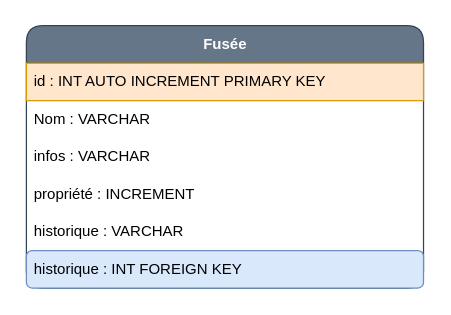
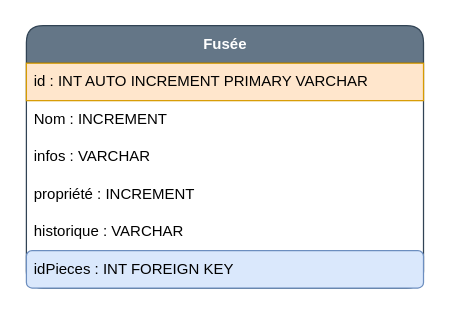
node "id : INT AUTO INCREMENT PRIMARY KEY": label "id : INT AUTO INCREMENT PRIMARY KEY" -> "id : INT AUTO INCREMENT PRIMARY VARCHAR"
node "Nom : VARCHAR": label "Nom : VARCHAR" -> "Nom : INCREMENT"
node "historique : INT FOREIGN KEY": label "historique : INT FOREIGN KEY" -> "idPieces : INT FOREIGN KEY"
